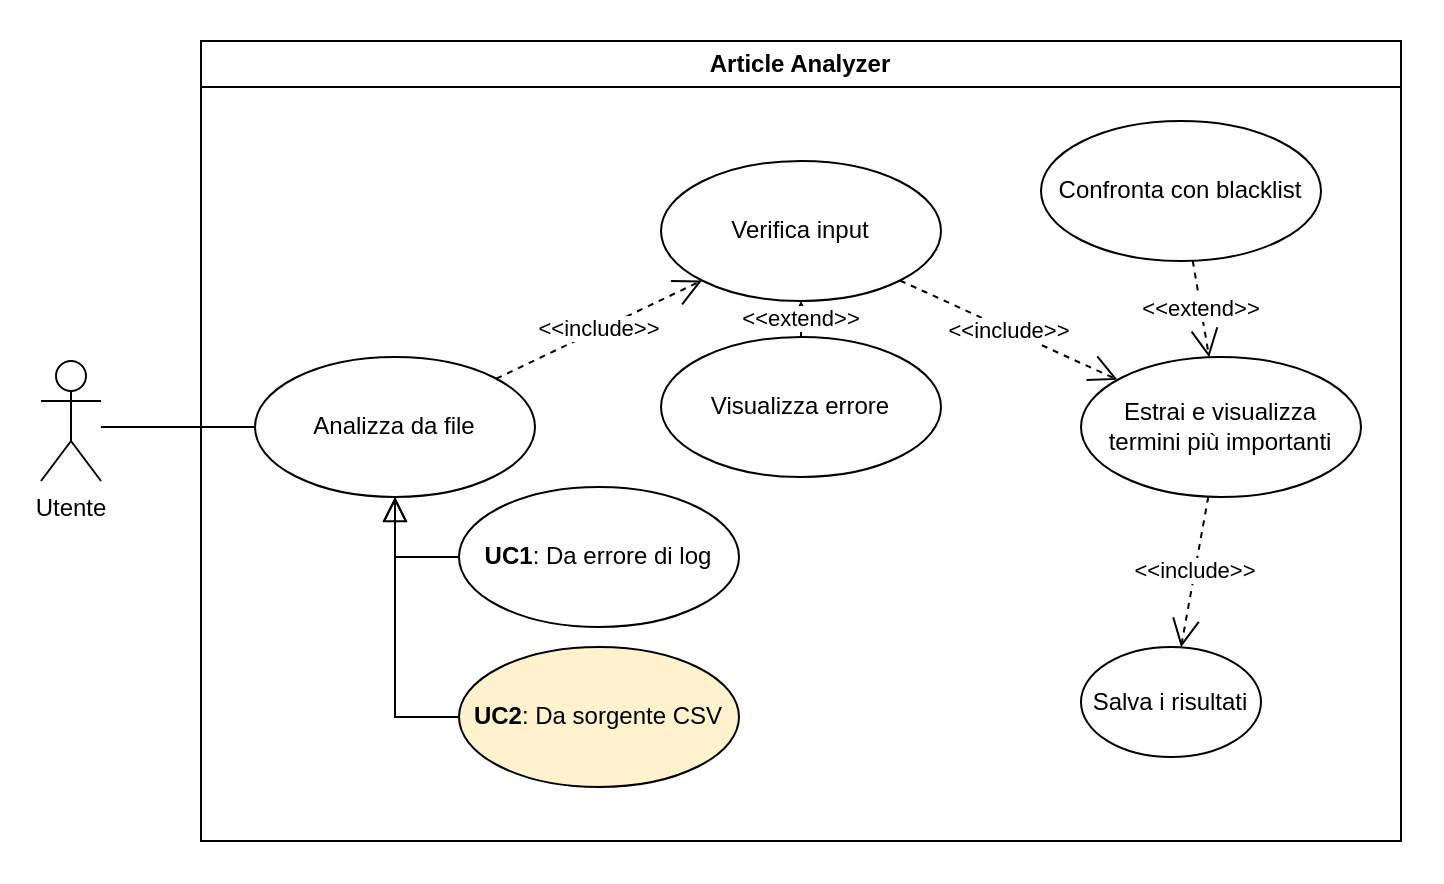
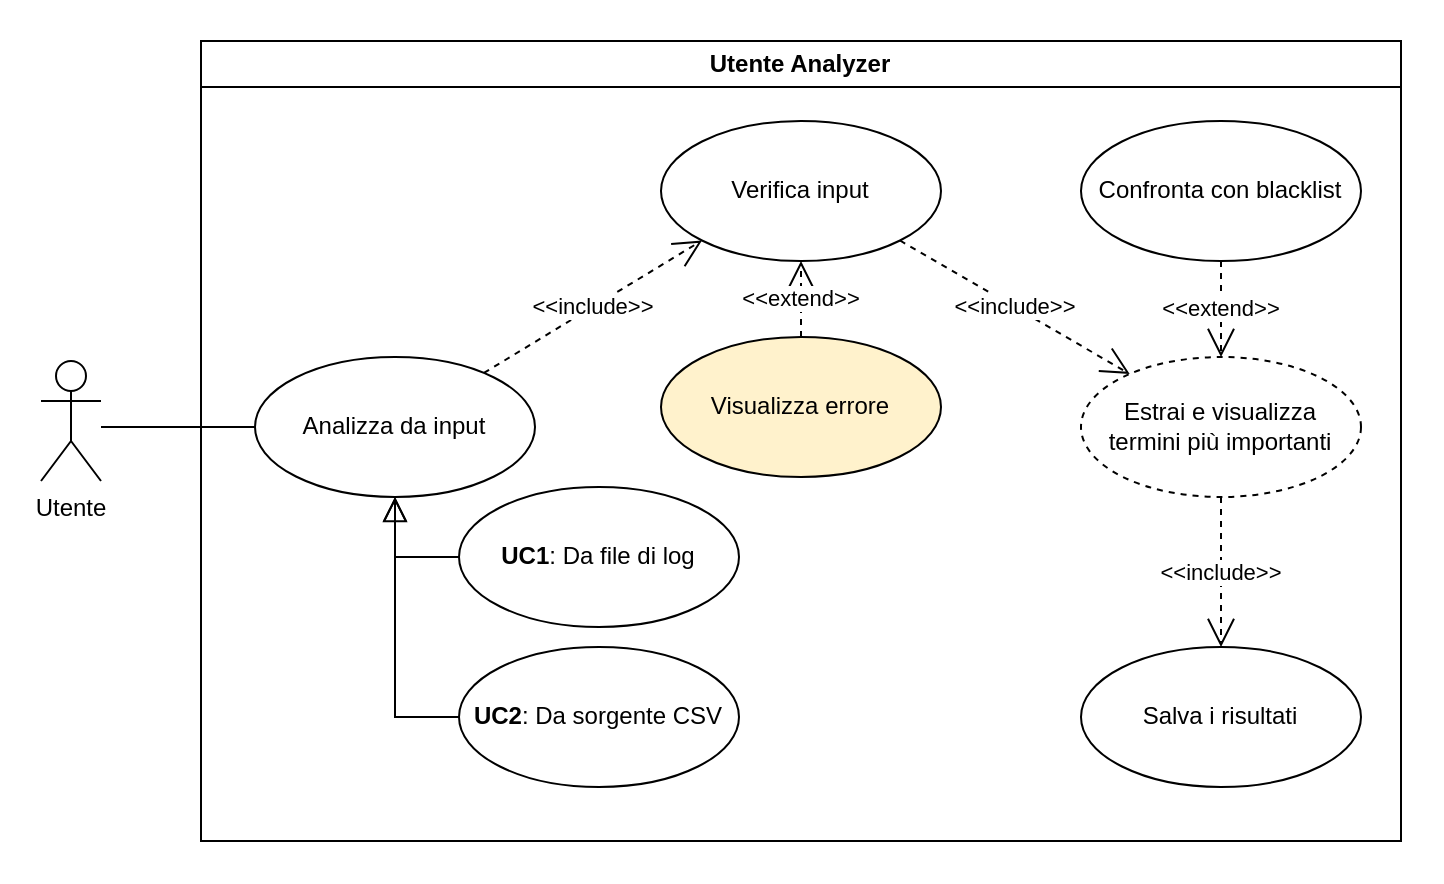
node "Article Analyzer": label "Article Analyzer" -> "Utente Analyzer"
node "Confronta con blacklist": moved (1181, 191) -> (1221, 191)
node "Verifica input": moved (801, 231) -> (801, 191)
node "Visualizza errore": fillcolor #ffffff -> #fff2cc
node "Analizza da file": label "Analizza da file" -> "Analizza da input"
node "Estrai e visualizza termini più importanti": style solid -> dashed
node "UC1: Da errore di log": label "UC1: Da errore di log" -> "UC1: Da file di log"
node "Salva i risultati": size 180x110 -> 280x140
node "UC2: Da sorgente CSV": fillcolor #fff2cc -> #ffffff
